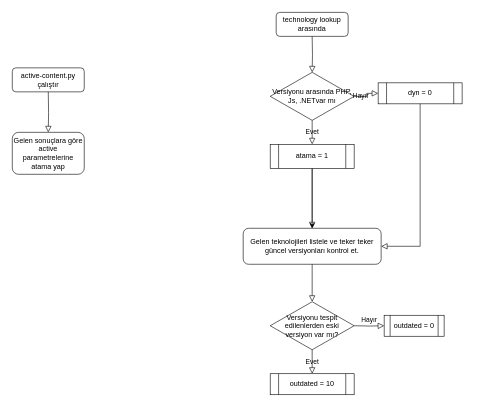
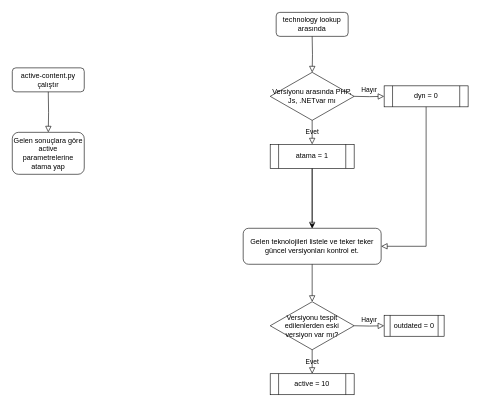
node "dyn = 0": moved (420, 93) -> (426, 96)
node "outdated = 10": label "outdated = 10" -> "active = 10"
